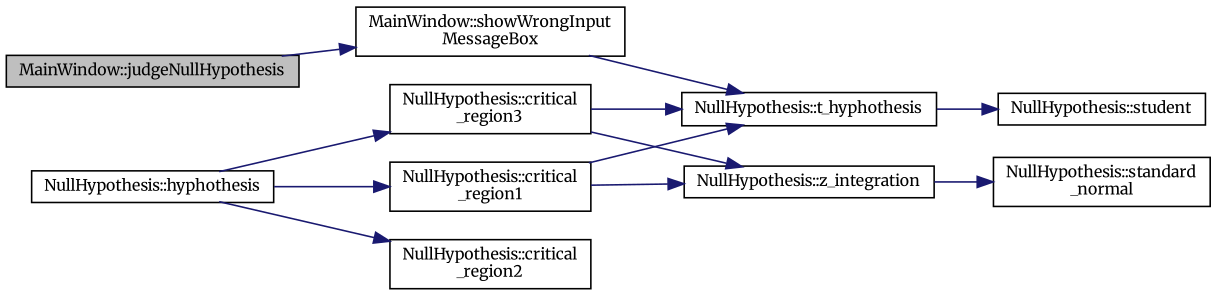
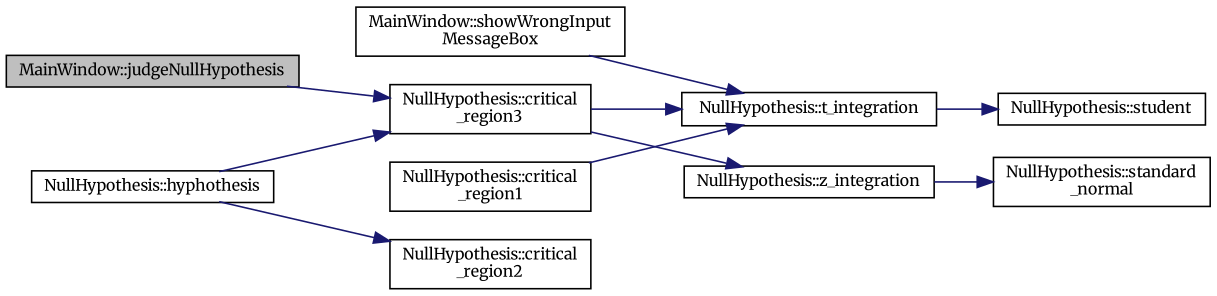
edge "MainWindow::judgeNullHypothesis" -> "MainWindow::showWrongInput MessageBox": now "MainWindow::judgeNullHypothesis" -> "NullHypothesis::critical _region3"
node "NullHypothesis::t_hyphothesis": label "NullHypothesis::t_hyphothesis" -> "NullHypothesis::t_integration"
edge "NullHypothesis::critical _region1" -> "NullHypothesis::z_integration": removed
edge "NullHypothesis::hyphothesis" -> "NullHypothesis::critical _region1": removed
